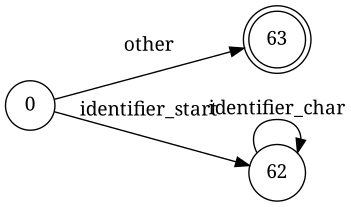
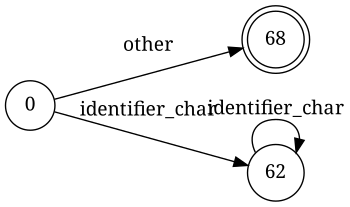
node "63": label "63" -> "68"
edge "0" -> "62": label "identifier_start" -> "identifier_char"
